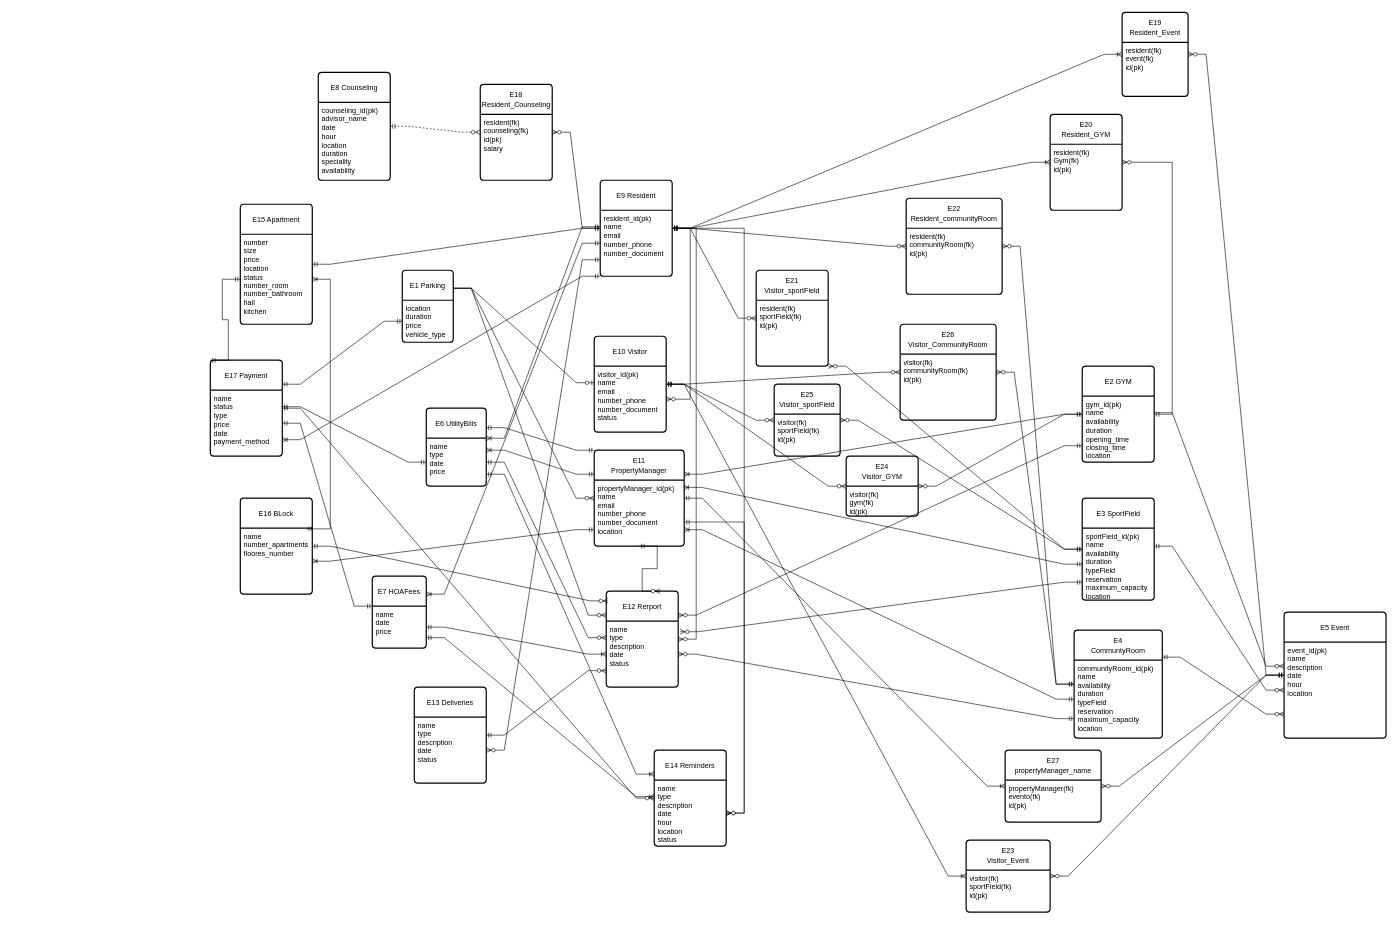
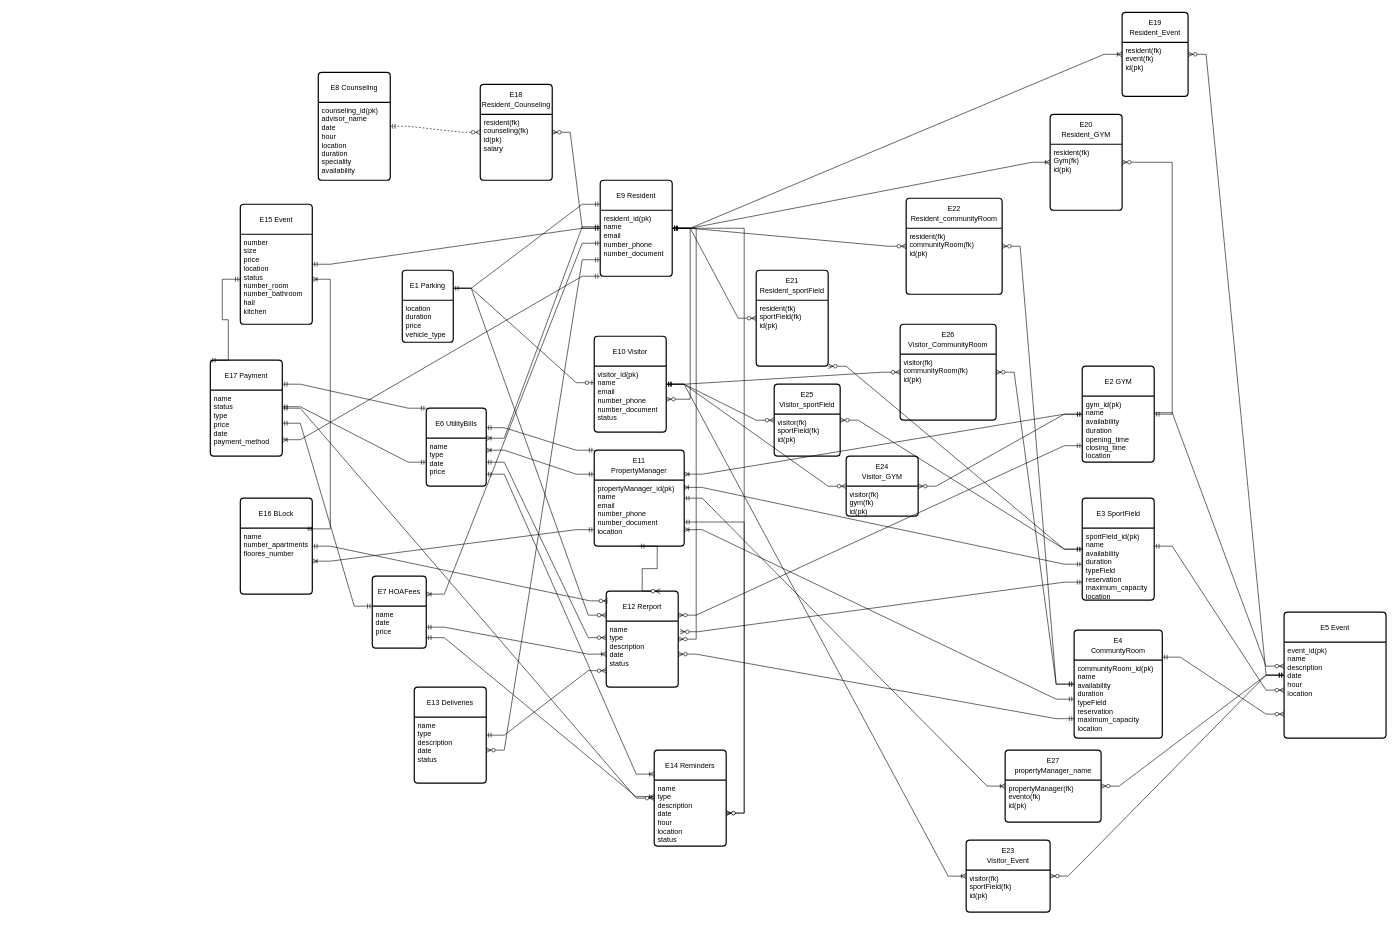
node "E15 Apartment": label "E15 Apartment" -> "E15 Event"
edge "E9 Resident" -- "E1 Parking": added
node "E21 Visitor_sportField": label "E21 Visitor_sportField" -> "E21 Resident_sportField"
edge "location duration price vehicle_type" -- "E17 Payment": now "E6 UtilityBills" -- "E17 Payment"
edge "E1 Parking" -> "E11 PropertyManager": removed
